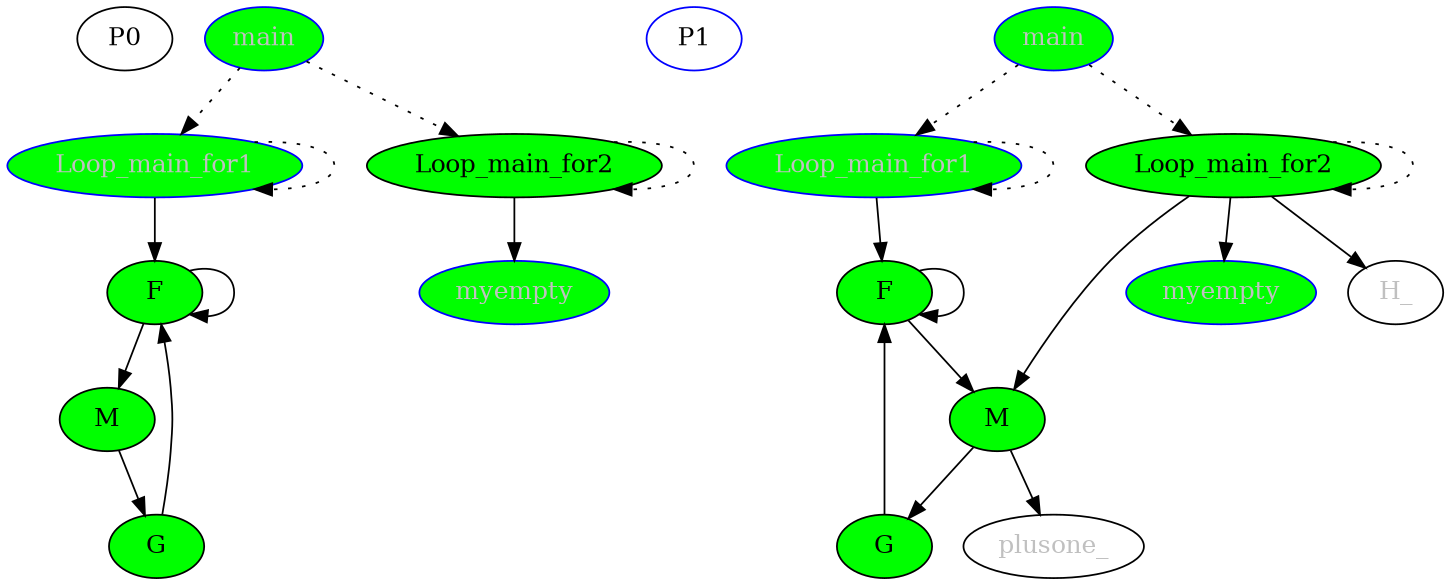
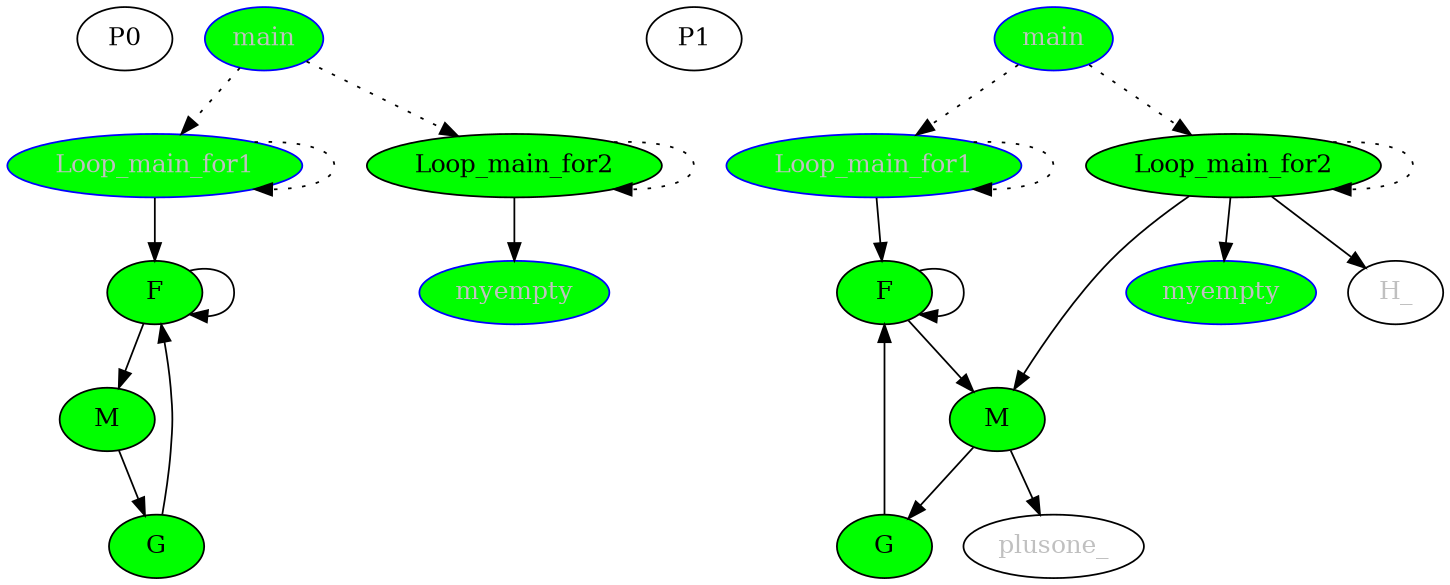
node "P1": color blue -> black
